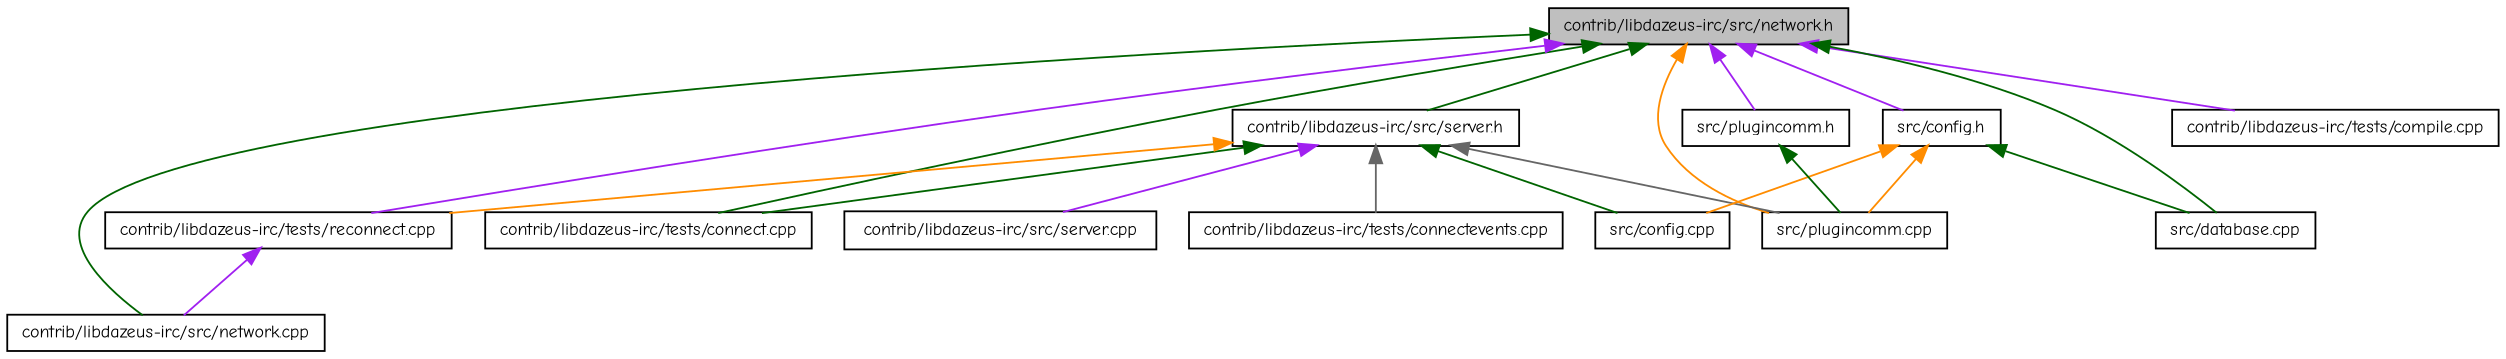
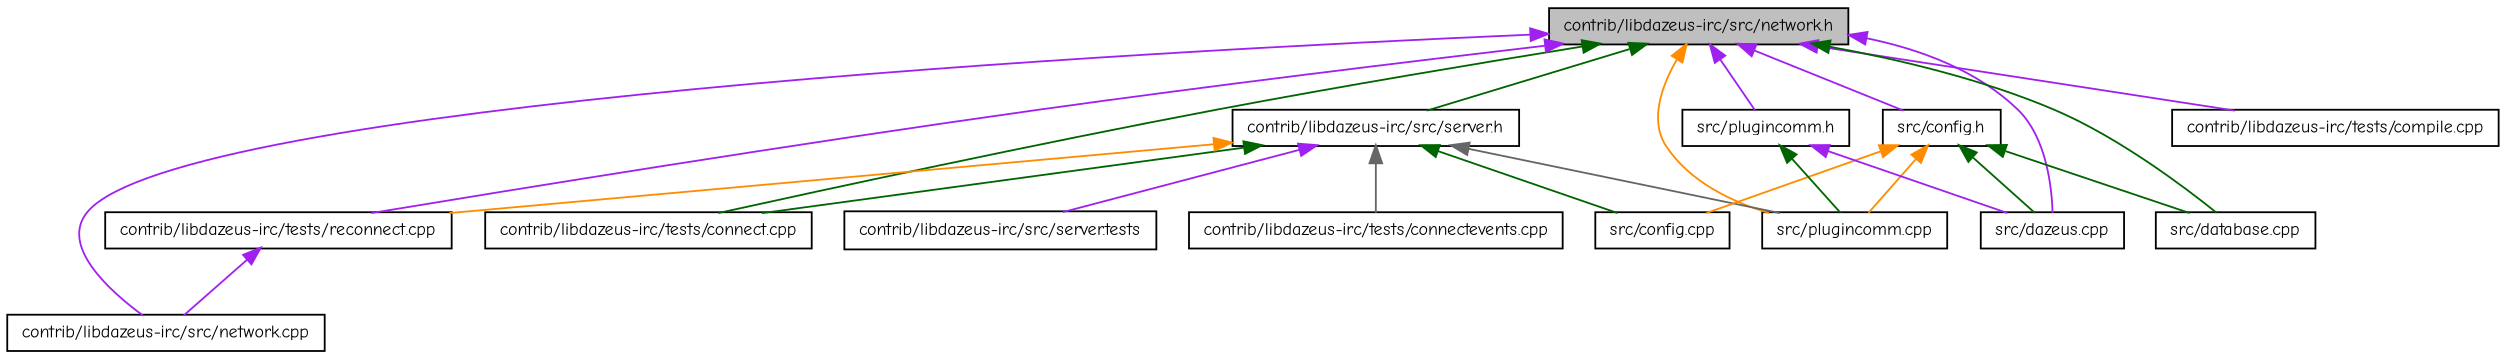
edge "contrib/libdazeus-irc/src/network.cpp" -> "contrib/libdazeus-irc/src/network.h": color darkgreen -> purple
node "contrib/libdazeus-irc/src/server.cpp": label "contrib/libdazeus-irc/src/server.cpp" -> "contrib/libdazeus-irc/src/server.tests"
node "src/dazeus.cpp": added
